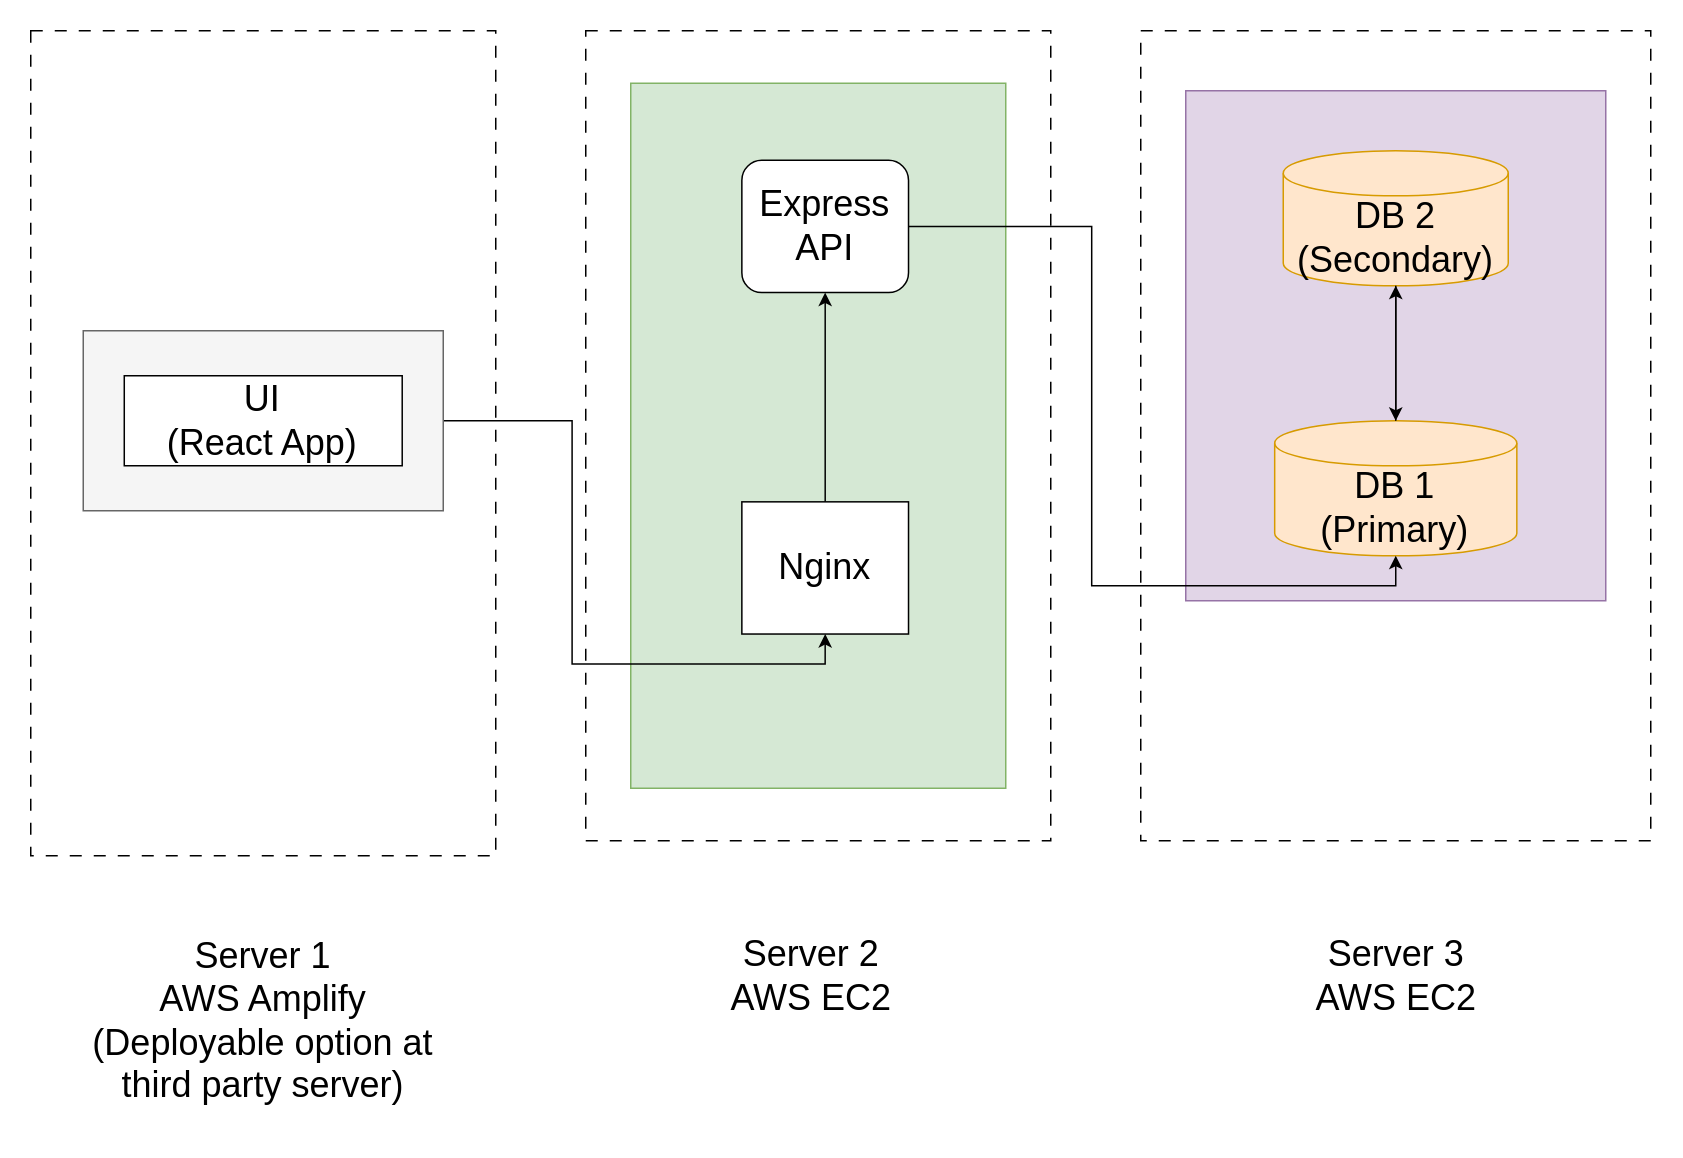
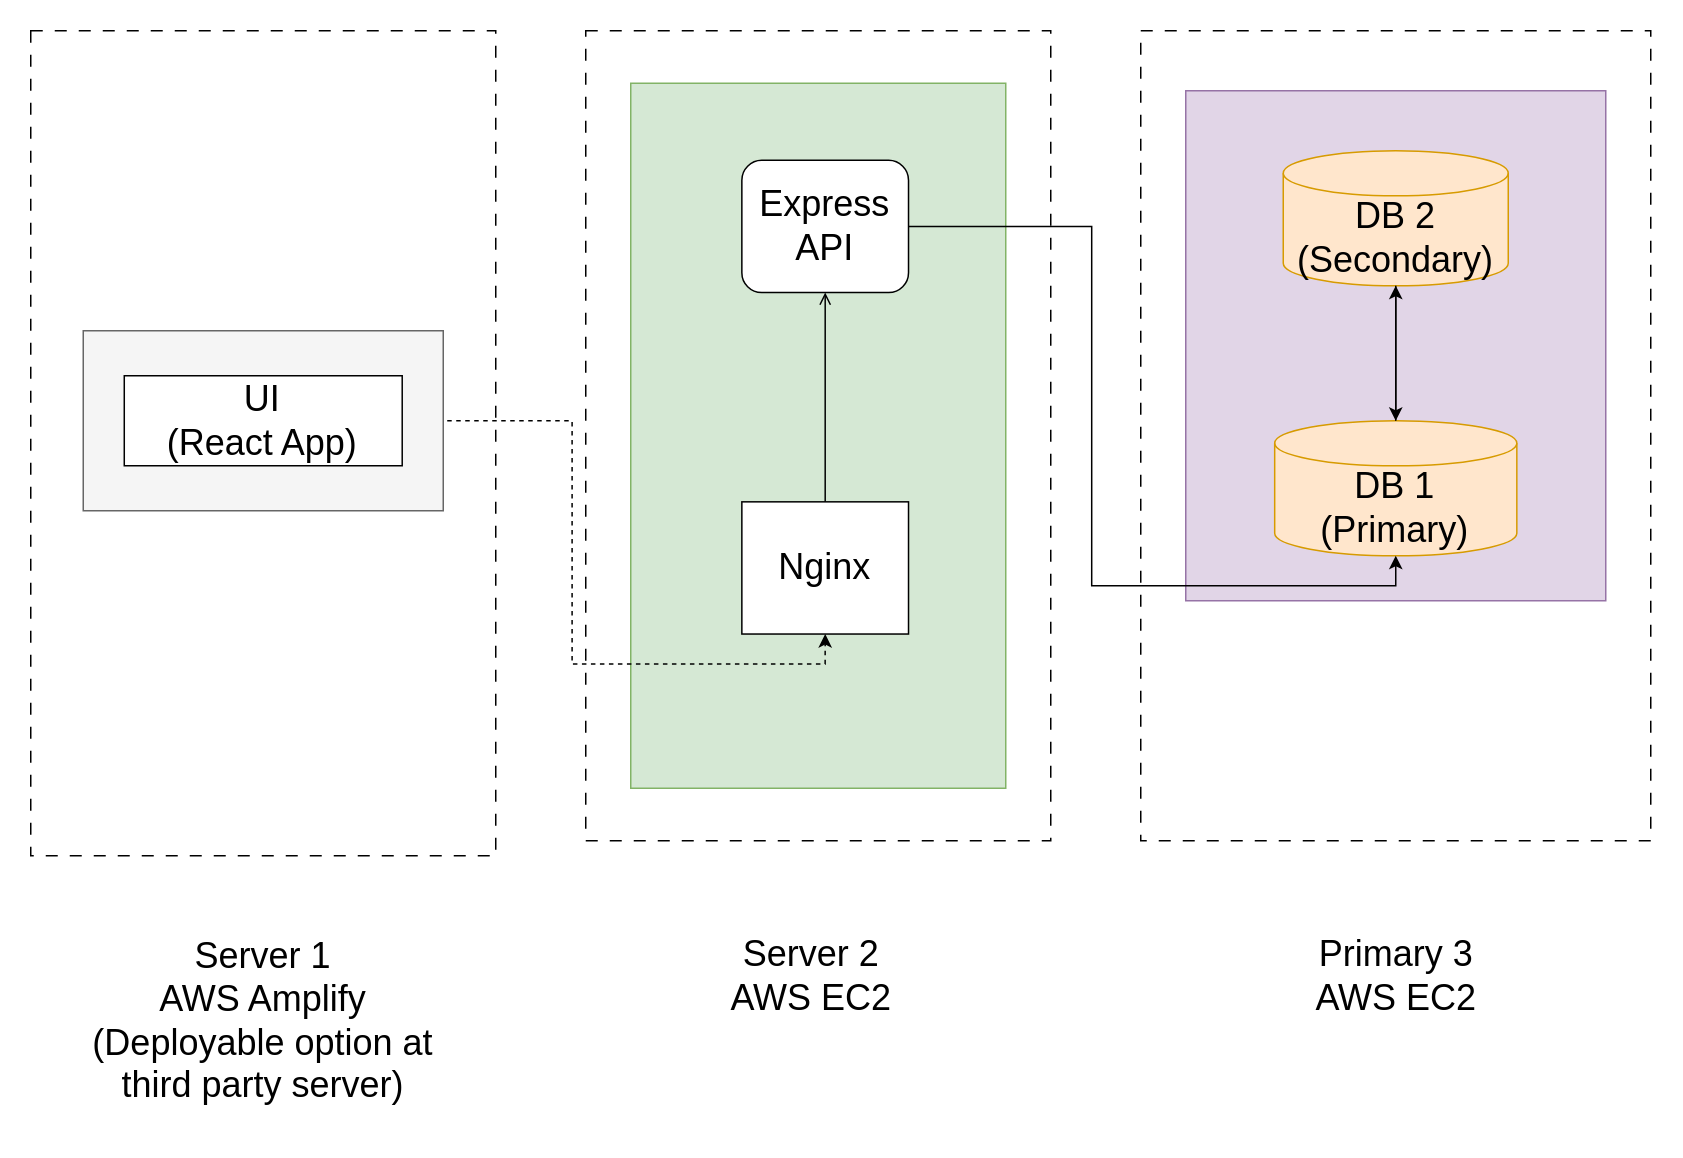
edge "Nginx" -> "Express API": arrowhead classic -> open
edge "UI (React App)" -> "Nginx": style solid -> dashed
node "Server 3 AWS EC2": label "Server 3 AWS EC2" -> "Primary 3 AWS EC2"
